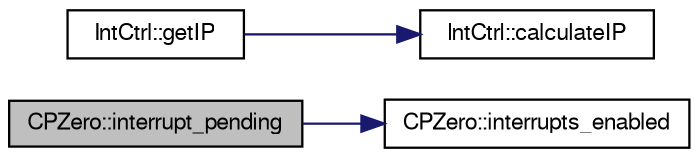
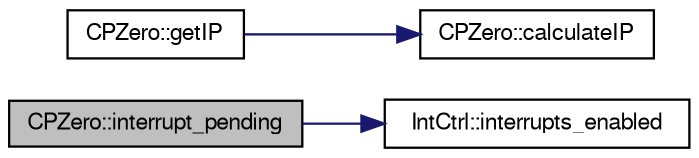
node "IntCtrl::getIP": label "IntCtrl::getIP" -> "CPZero::getIP"
node "IntCtrl::calculateIP": label "IntCtrl::calculateIP" -> "CPZero::calculateIP"
node "CPZero::interrupts_enabled": label "CPZero::interrupts_enabled" -> "IntCtrl::interrupts_enabled"
